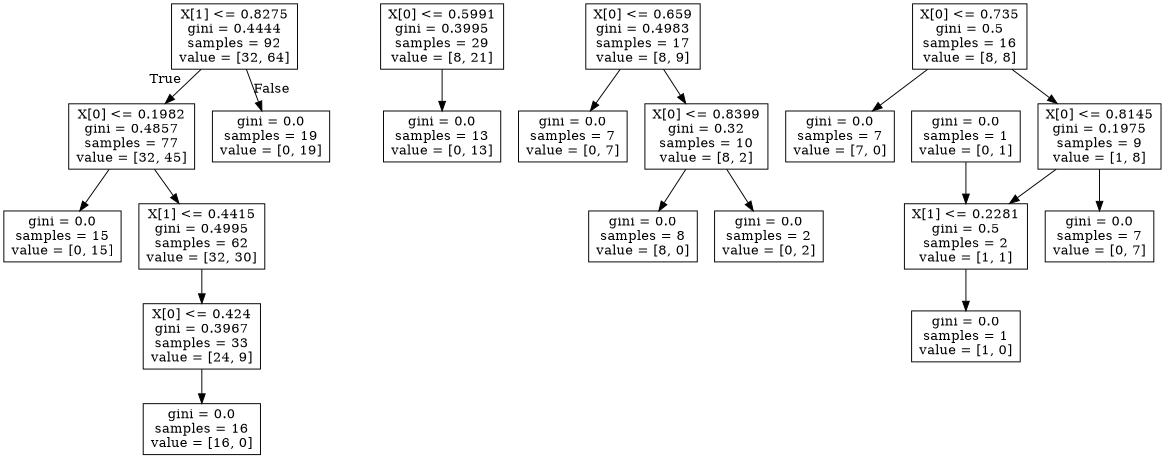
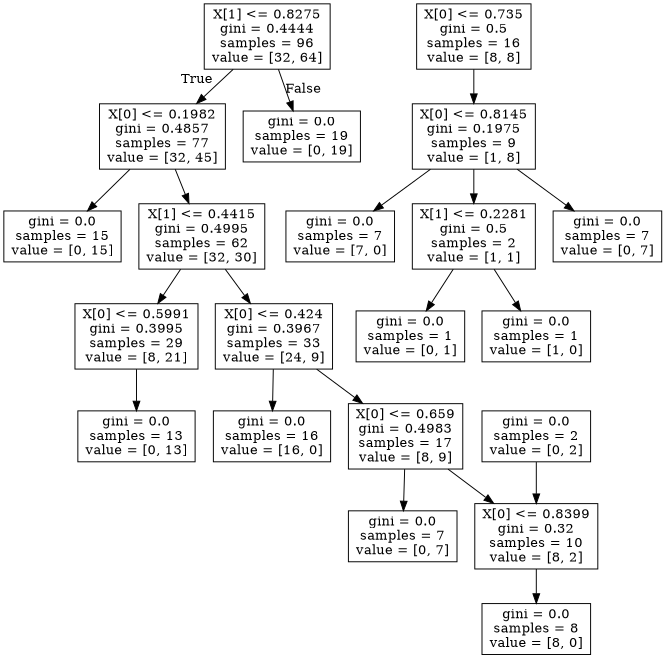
node "X[1] <= 0.8275 gini = 0.4444 samples = 92 value = [32, 64]": label "X[1] <= 0.8275 gini = 0.4444 samples = 92 value = [32, 64]" -> "X[1] <= 0.8275 gini = 0.4444 samples = 96 value = [32, 64]"
edge "X[0] <= 0.735 gini = 0.5 samples = 16 value = [8, 8]" -> "gini = 0.0 samples = 7 value = [7, 0]": now "X[0] <= 0.8145 gini = 0.1975 samples = 9 value = [1, 8]" -> "gini = 0.0 samples = 7 value = [7, 0]"
edge "gini = 0.0 samples = 1 value = [0, 1]" -> "X[1] <= 0.2281 gini = 0.5 samples = 2 value = [1, 1]": reversed
edge "X[0] <= 0.8399 gini = 0.32 samples = 10 value = [8, 2]" -> "gini = 0.0 samples = 2 value = [0, 2]": reversed
edge "X[1] <= 0.4415 gini = 0.4995 samples = 62 value = [32, 30]" -> "X[0] <= 0.5991 gini = 0.3995 samples = 29 value = [8, 21]": added
edge "X[0] <= 0.424 gini = 0.3967 samples = 33 value = [24, 9]" -> "X[0] <= 0.659 gini = 0.4983 samples = 17 value = [8, 9]": added
